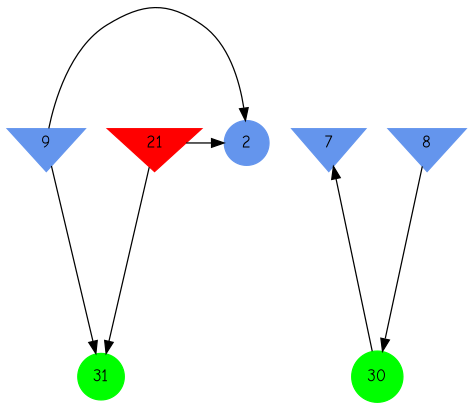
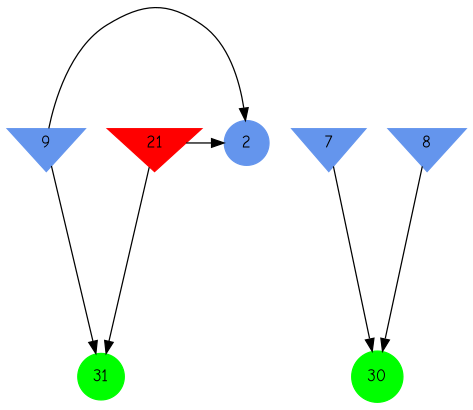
edge "30" -> "7": reversed
